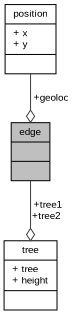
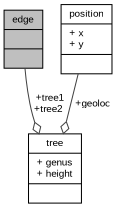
edge "position" -> "edge": now "position" -> "tree"
node "tree": text "+ tree" -> "+ genus"
